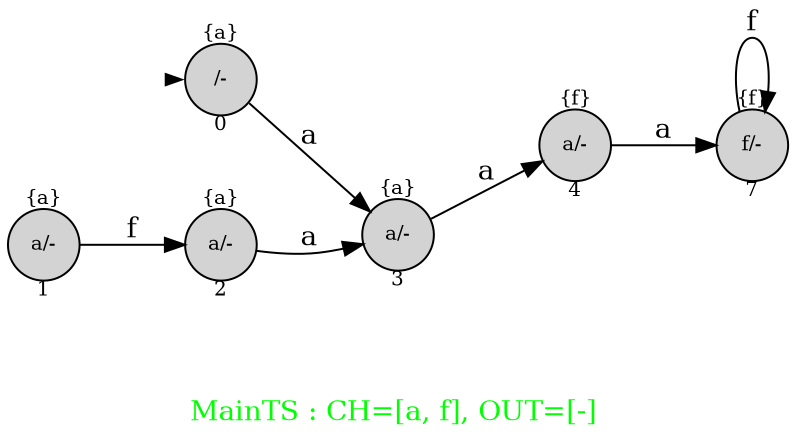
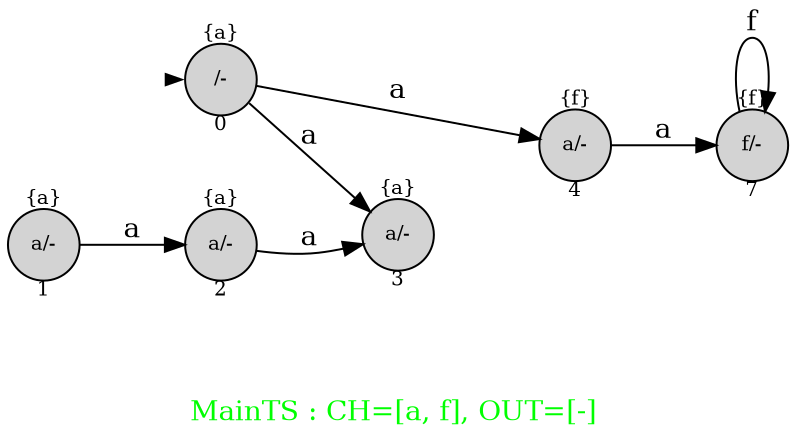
edge "{a} a/- 3" -> "{f} a/- 4": now "{a} /- 0" -> "{f} a/- 4"
edge "{a} a/- 1" -> "{a} a/- 2": label "f" -> "a"
